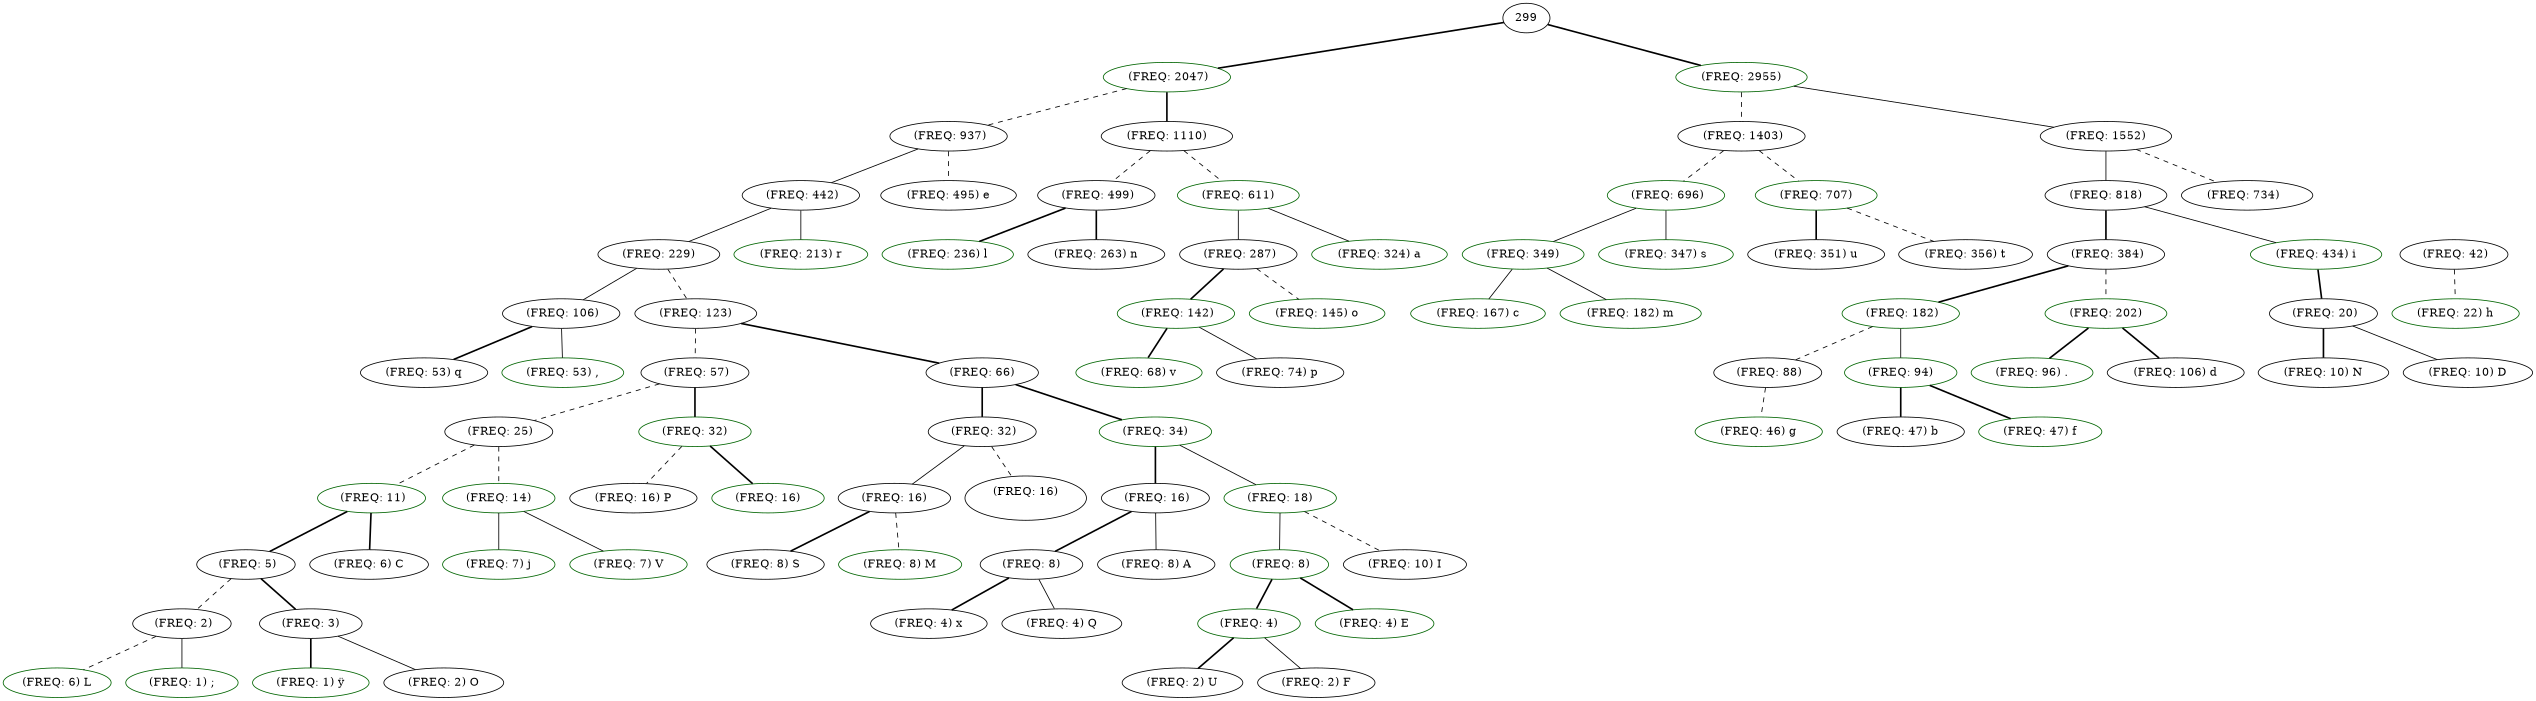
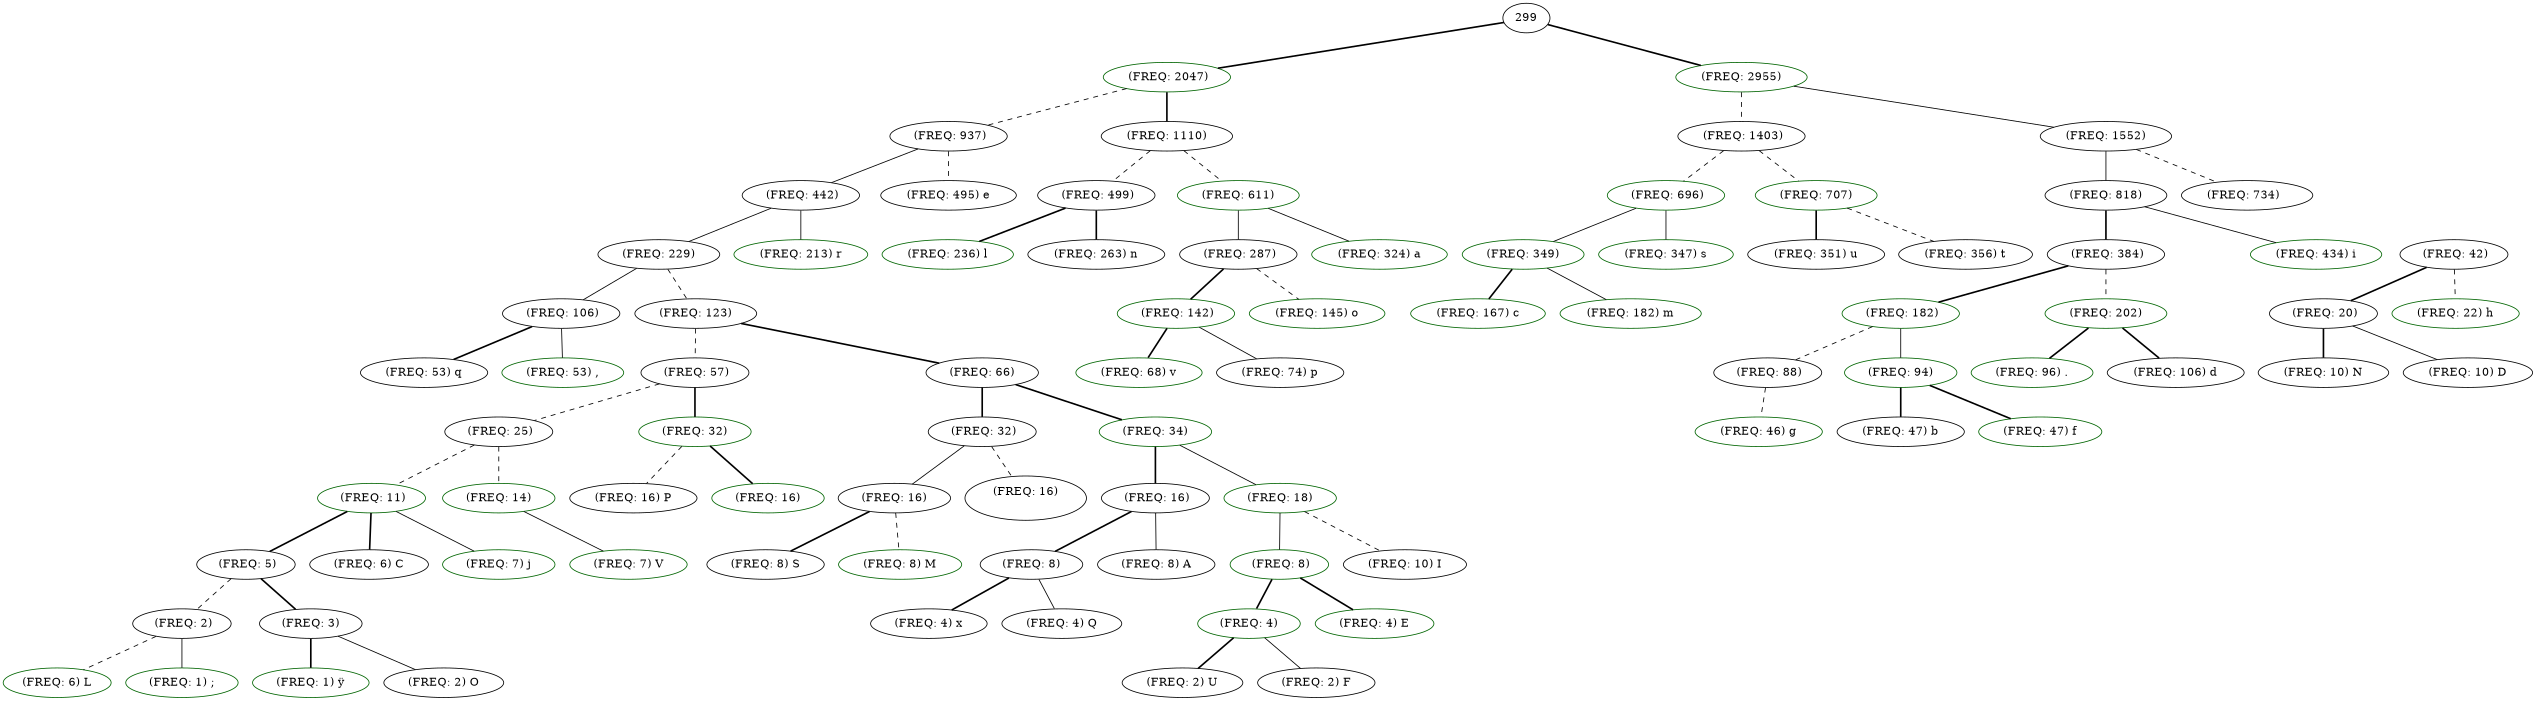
edge "(FREQ: 349)" -- "(FREQ: 167) c": style solid -> bold
edge "(FREQ: 434) i" -- "(FREQ: 20)": now "(FREQ: 42)" -- "(FREQ: 20)"
edge "(FREQ: 14)" -- "(FREQ: 7) j": now "(FREQ: 11)" -- "(FREQ: 7) j"
